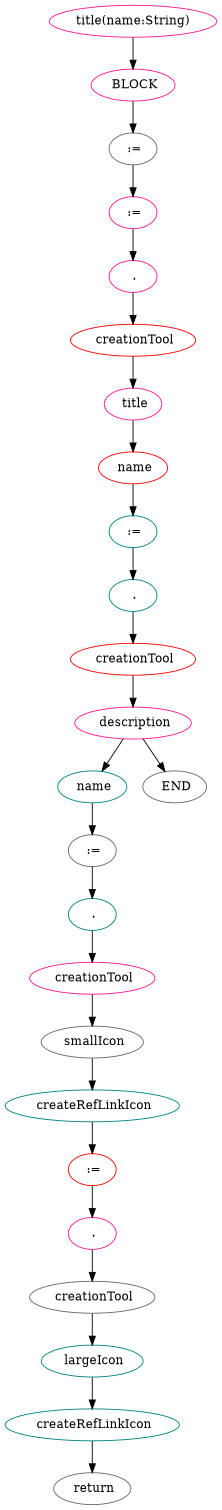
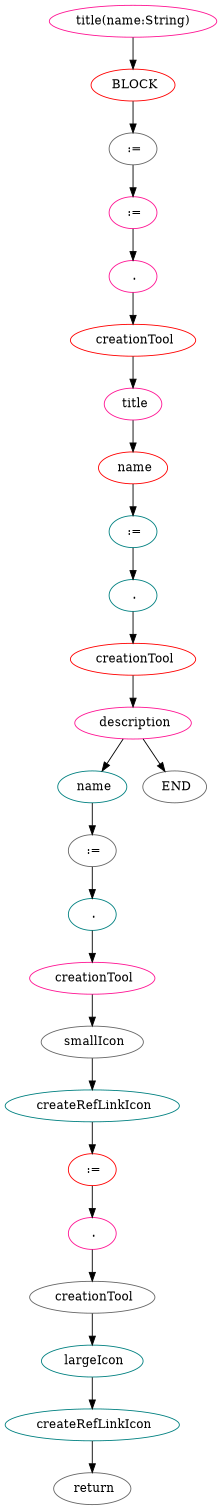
node "BLOCK": color deeppink -> red
